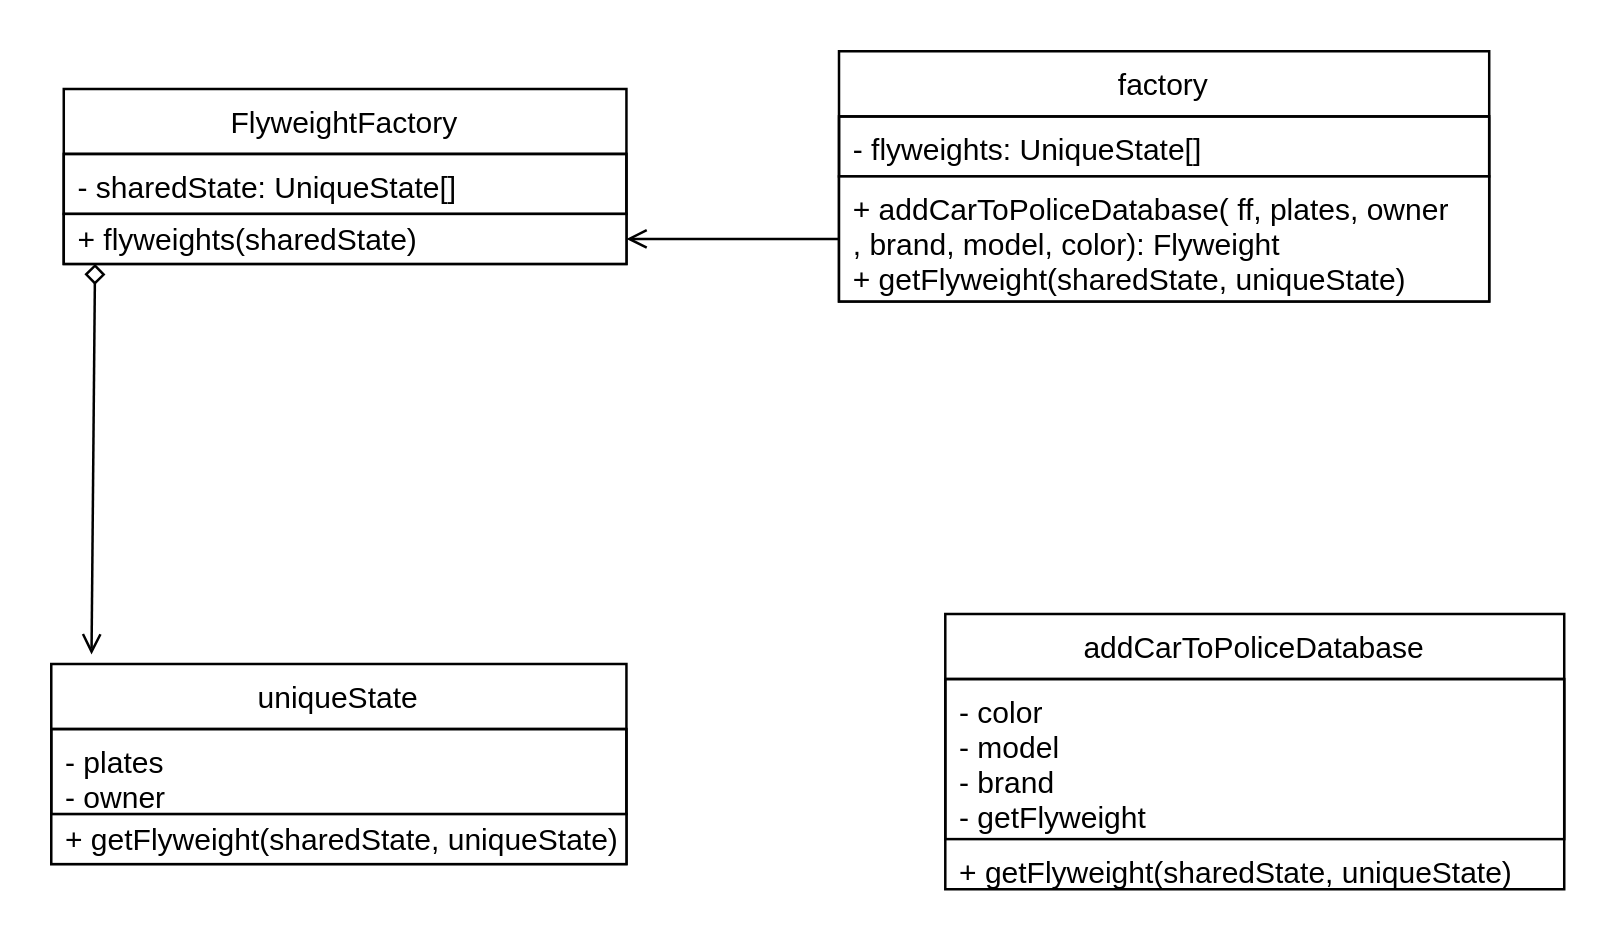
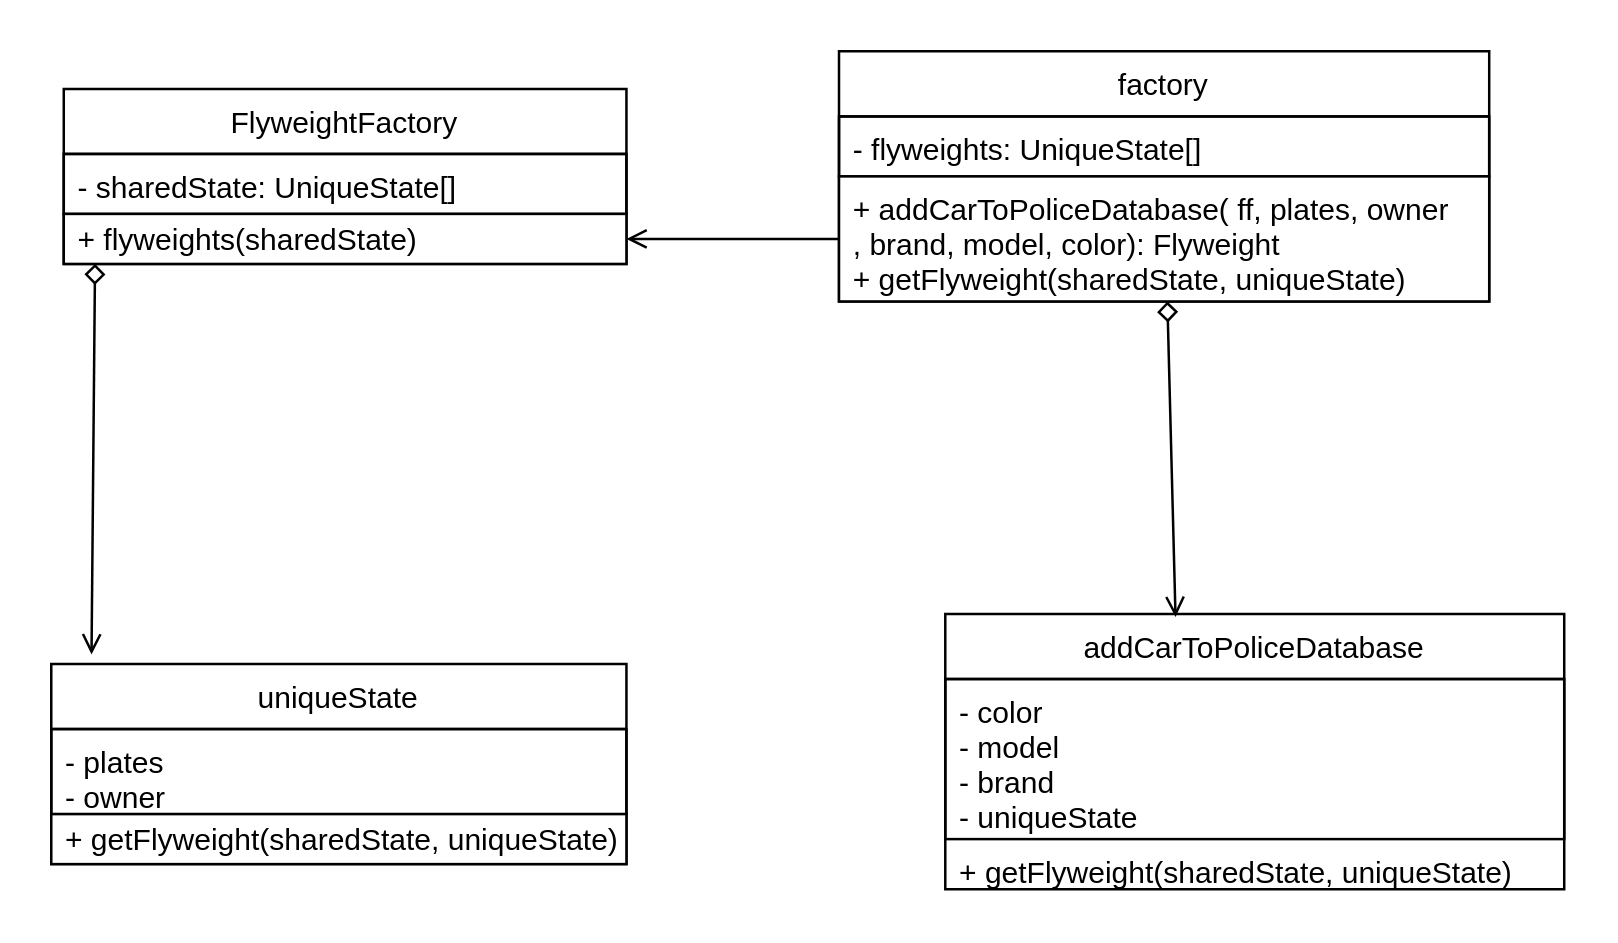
edge "factory" -- "addCarToPoliceDatabase": added
node "- color - model - brand - getFlyweight": label "- color - model - brand - getFlyweight" -> "- color - model - brand - uniqueState"
